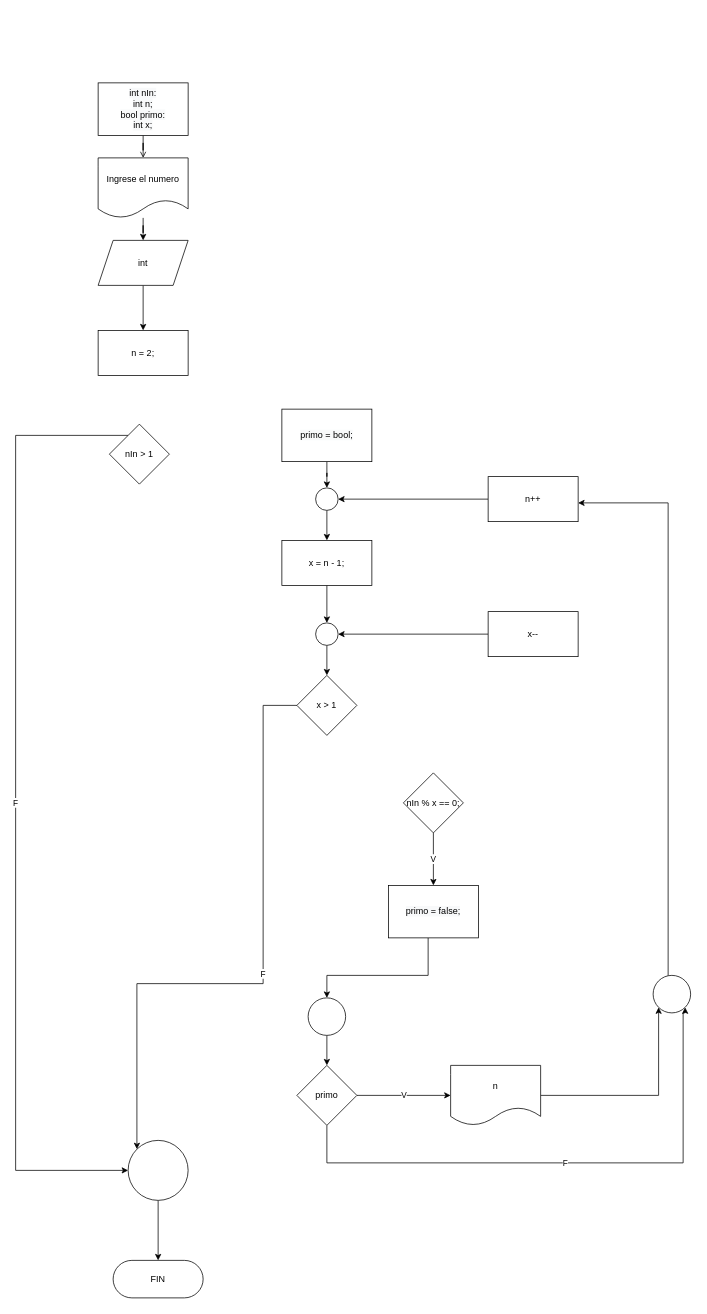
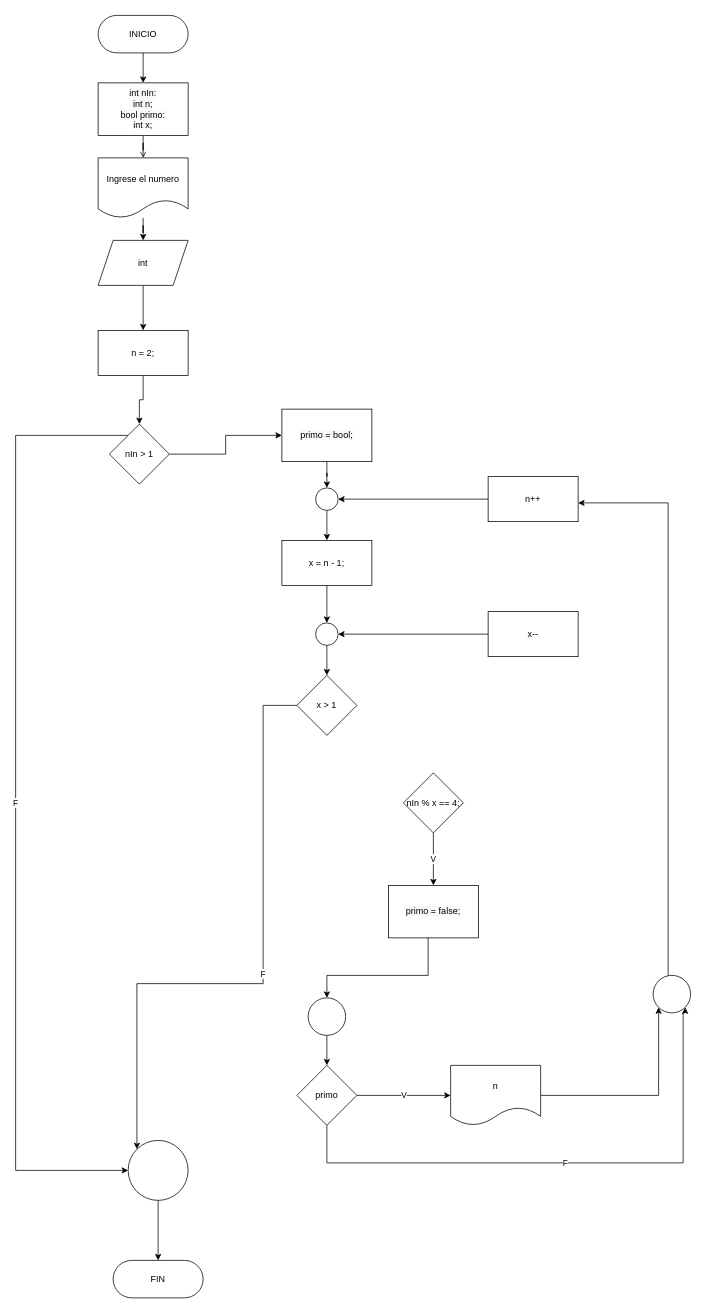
node "INICIO": added
edge "INICIO" -> "int nIn:int n;bool primo: int x;": added
edge "n = 2;" -> "nIn > 1": added
edge "nIn > 1" -> "primo = bool;": added
node "nIn % x == 0;": label "nIn % x == 0;" -> "nIn % x == 4;"
